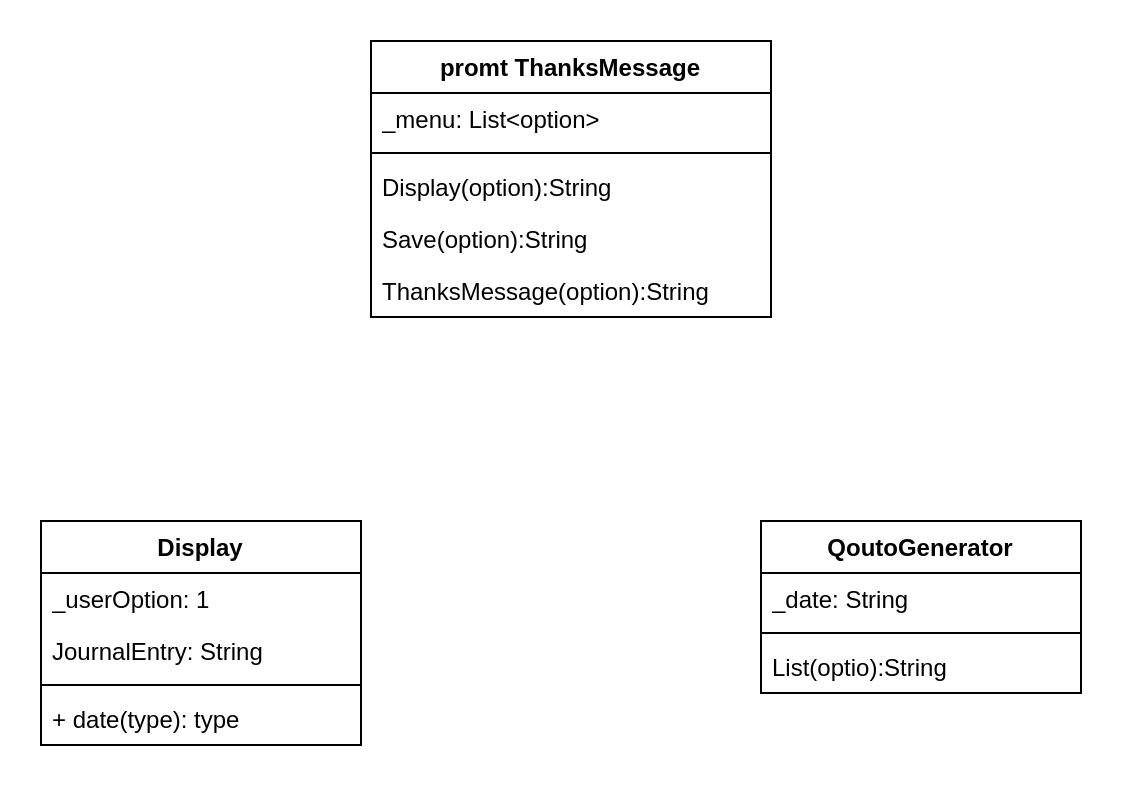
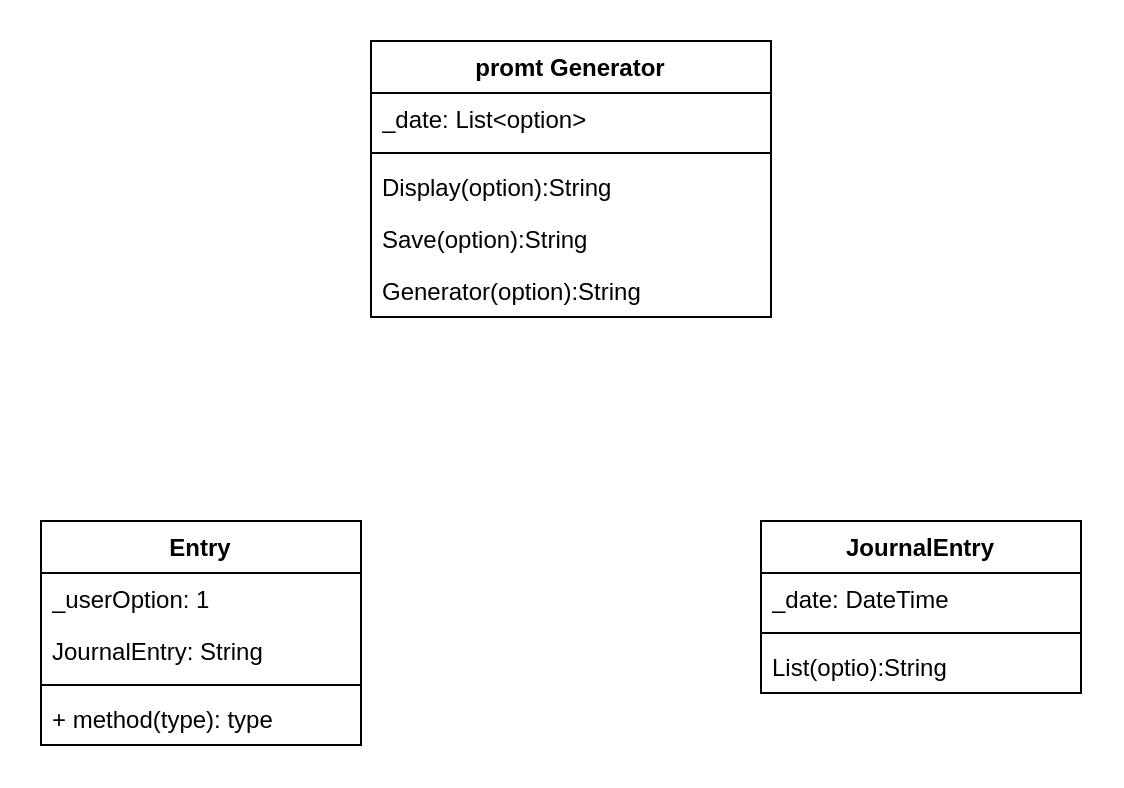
node "promt ThanksMessage": label "promt ThanksMessage" -> "promt Generator"
node "_menu: List<option>": label "_menu: List<option>" -> "_date: List<option>"
node "ThanksMessage(option):String": label "ThanksMessage(option):String" -> "Generator(option):String"
node "Display": label "Display" -> "Entry"
node "QoutoGenerator": label "QoutoGenerator" -> "JournalEntry"
node "_date: String": label "_date: String" -> "_date: DateTime"
node "+ date(type): type": label "+ date(type): type" -> "+ method(type): type"
